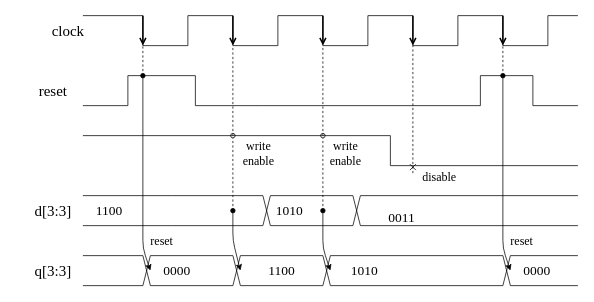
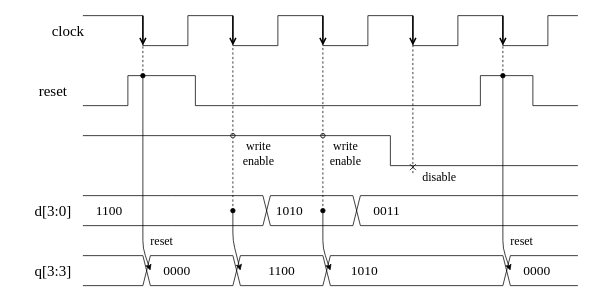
node "d[3:3]": label "d[3:3]" -> "d[3:0]"
node "0011": moved (402, 218) -> (387, 210)
